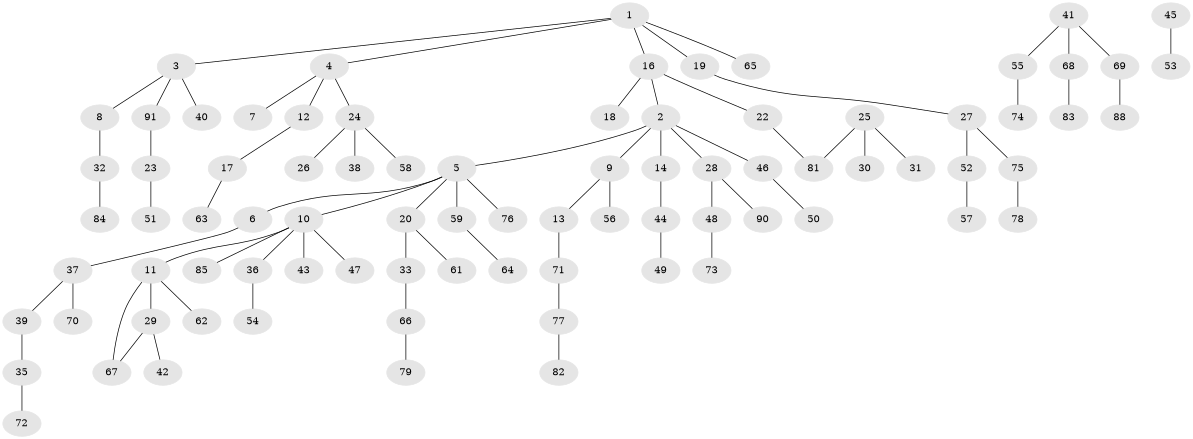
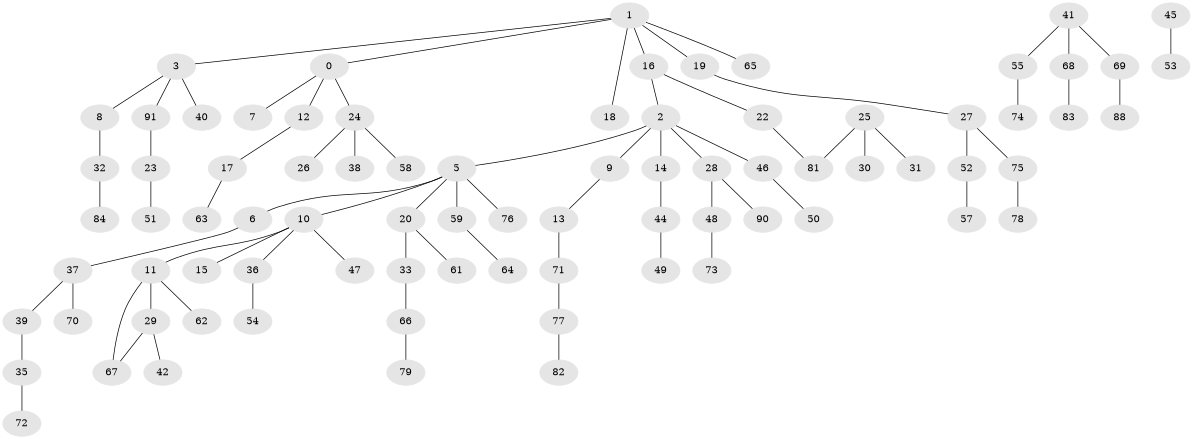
node "4": label "4" -> "0"
edge "16" -- "18": now "1" -- "18"
node "56": removed
node "85": label "85" -> "15"
node "43": removed
